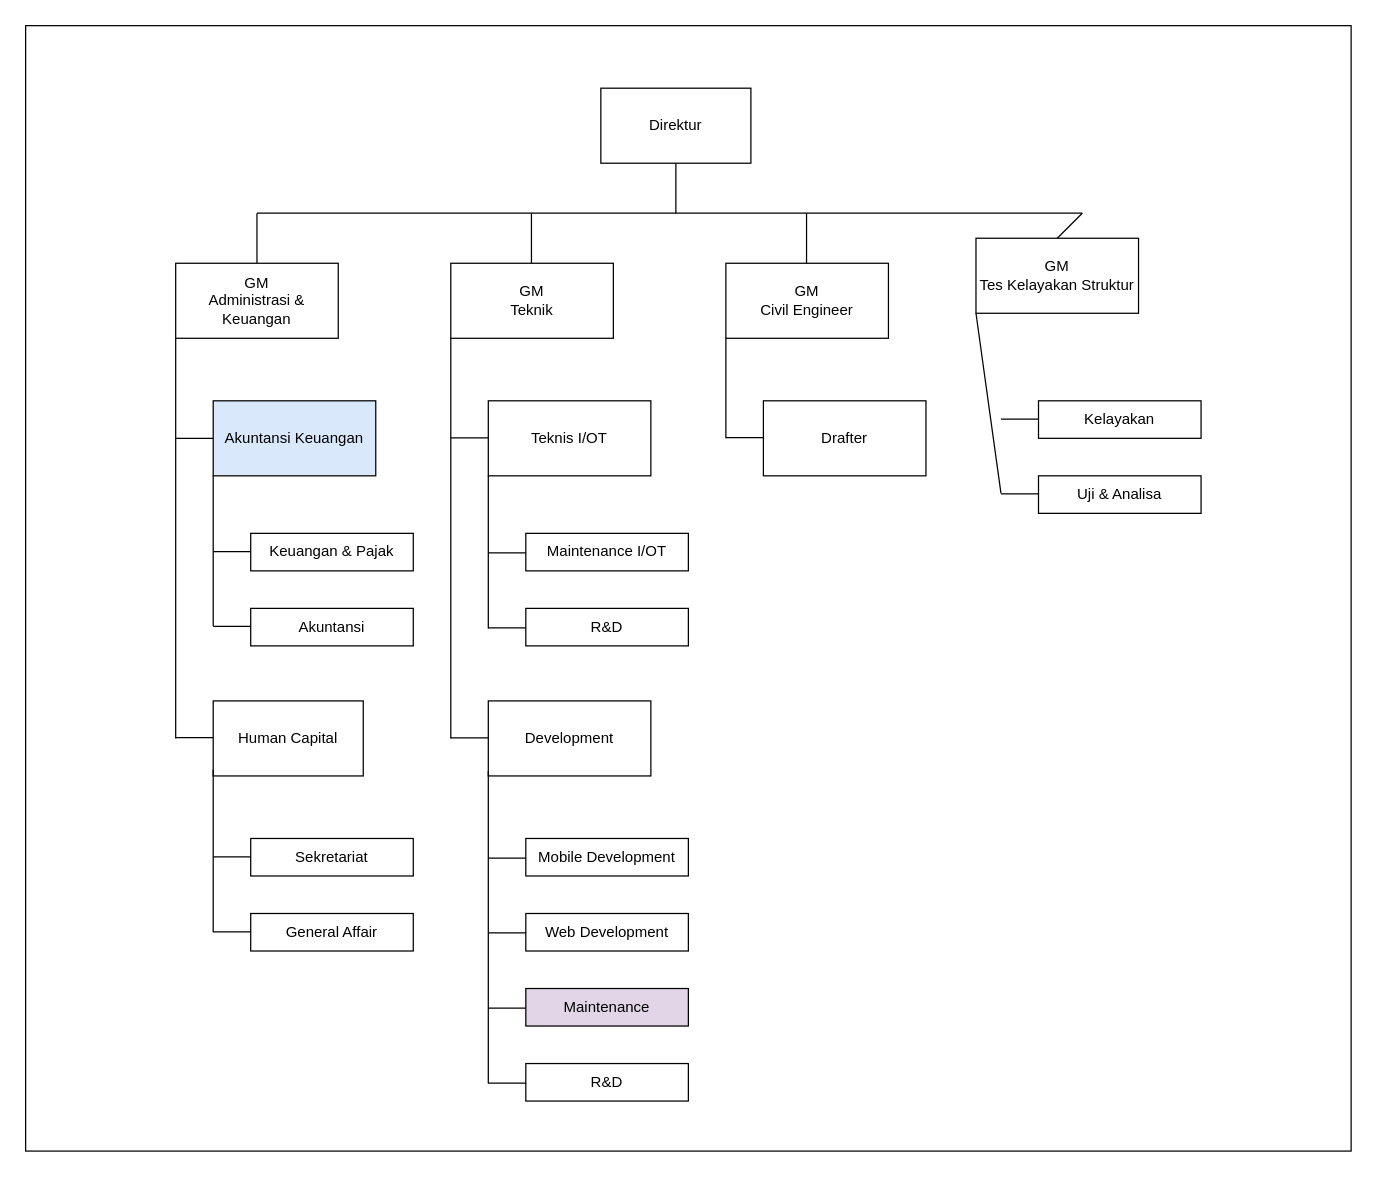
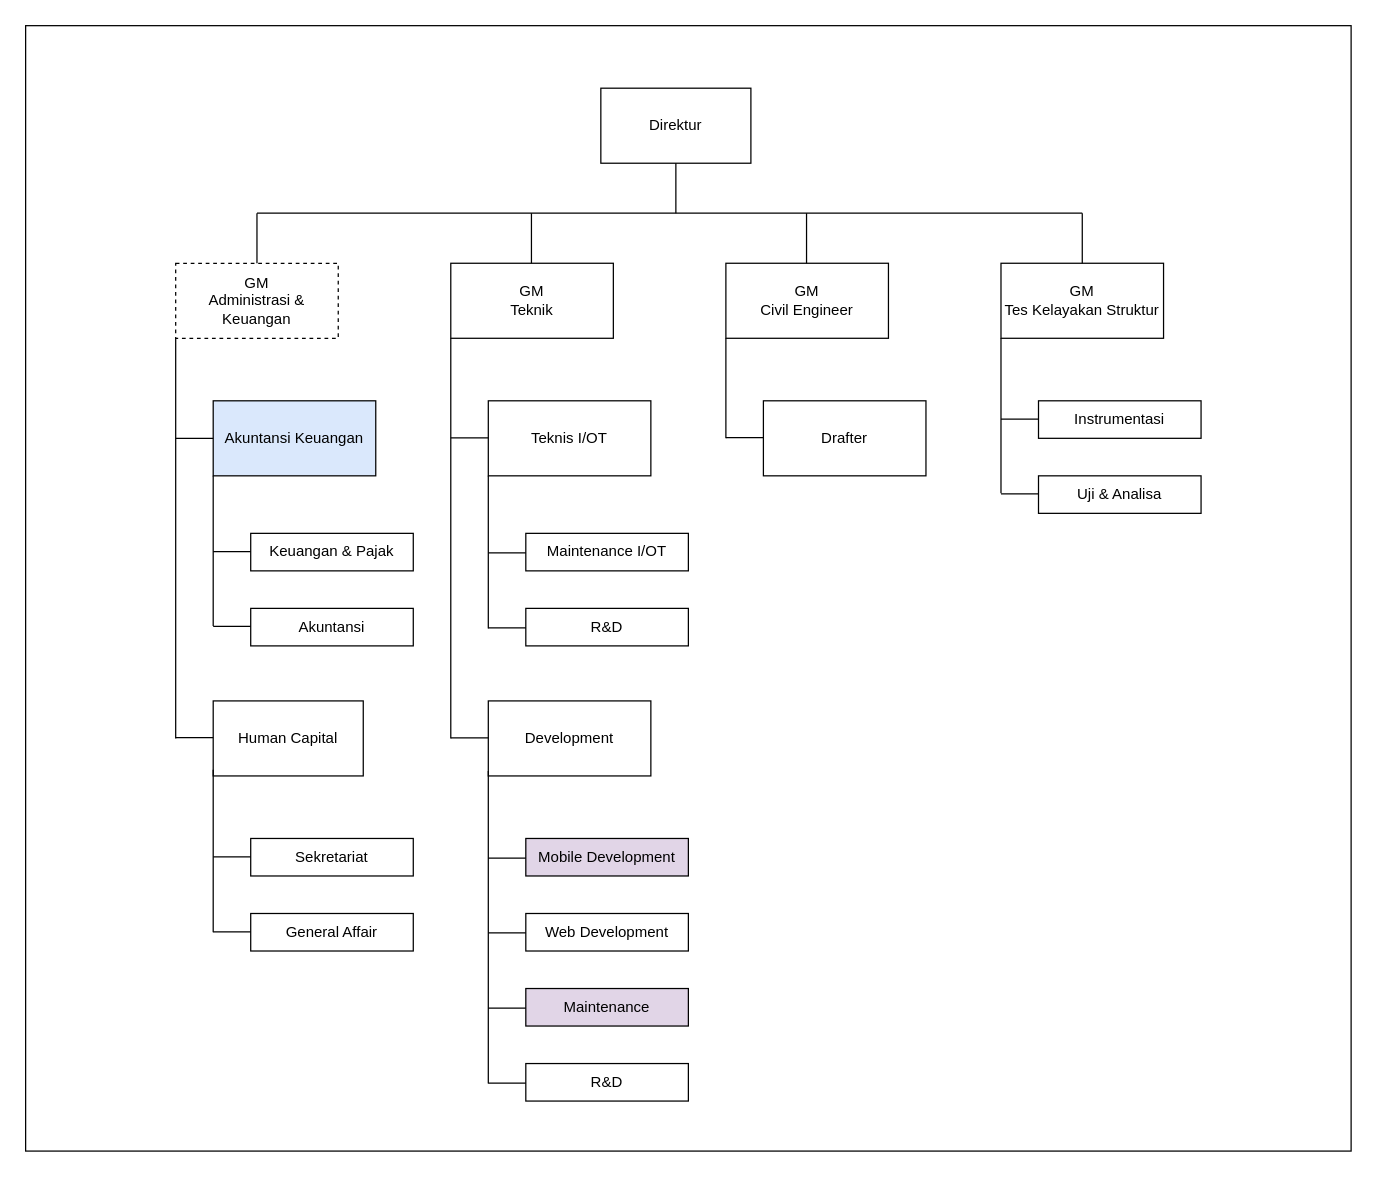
node "GM Tes Kelayakan Struktur": moved (1057, 276) -> (1082, 301)
node "GM Administrasi & Keuangan": style solid -> dashed
node "Kelayakan": label "Kelayakan" -> "Instrumentasi"
node "Mobile Development": fillcolor #ffffff -> #e1d5e7
